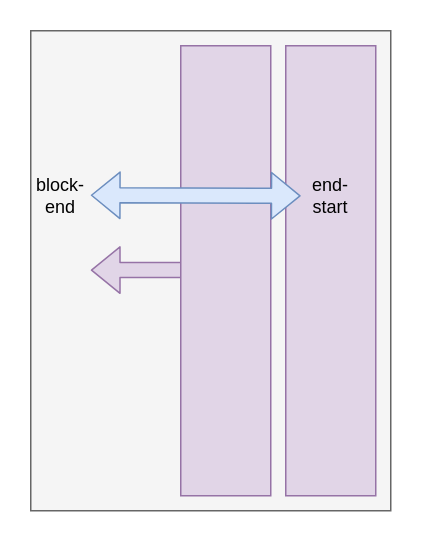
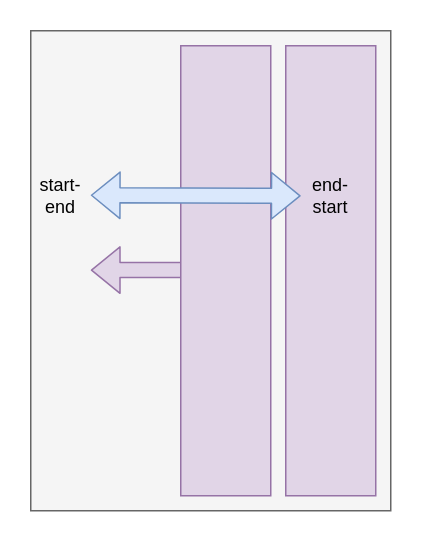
node "block-end": label "block-end" -> "start-end"
